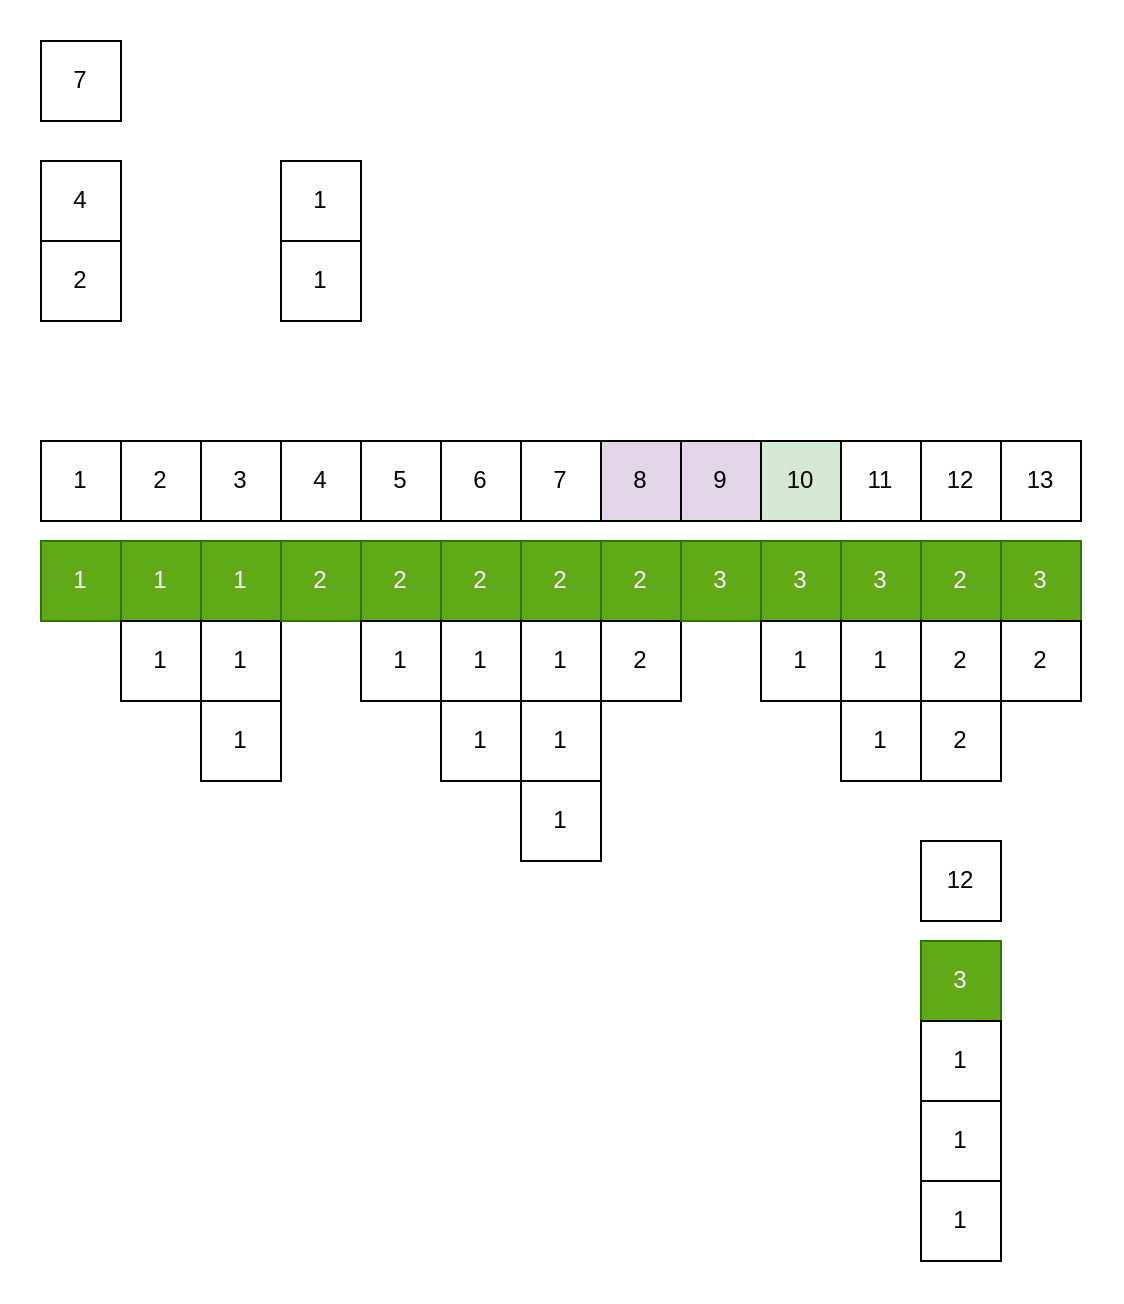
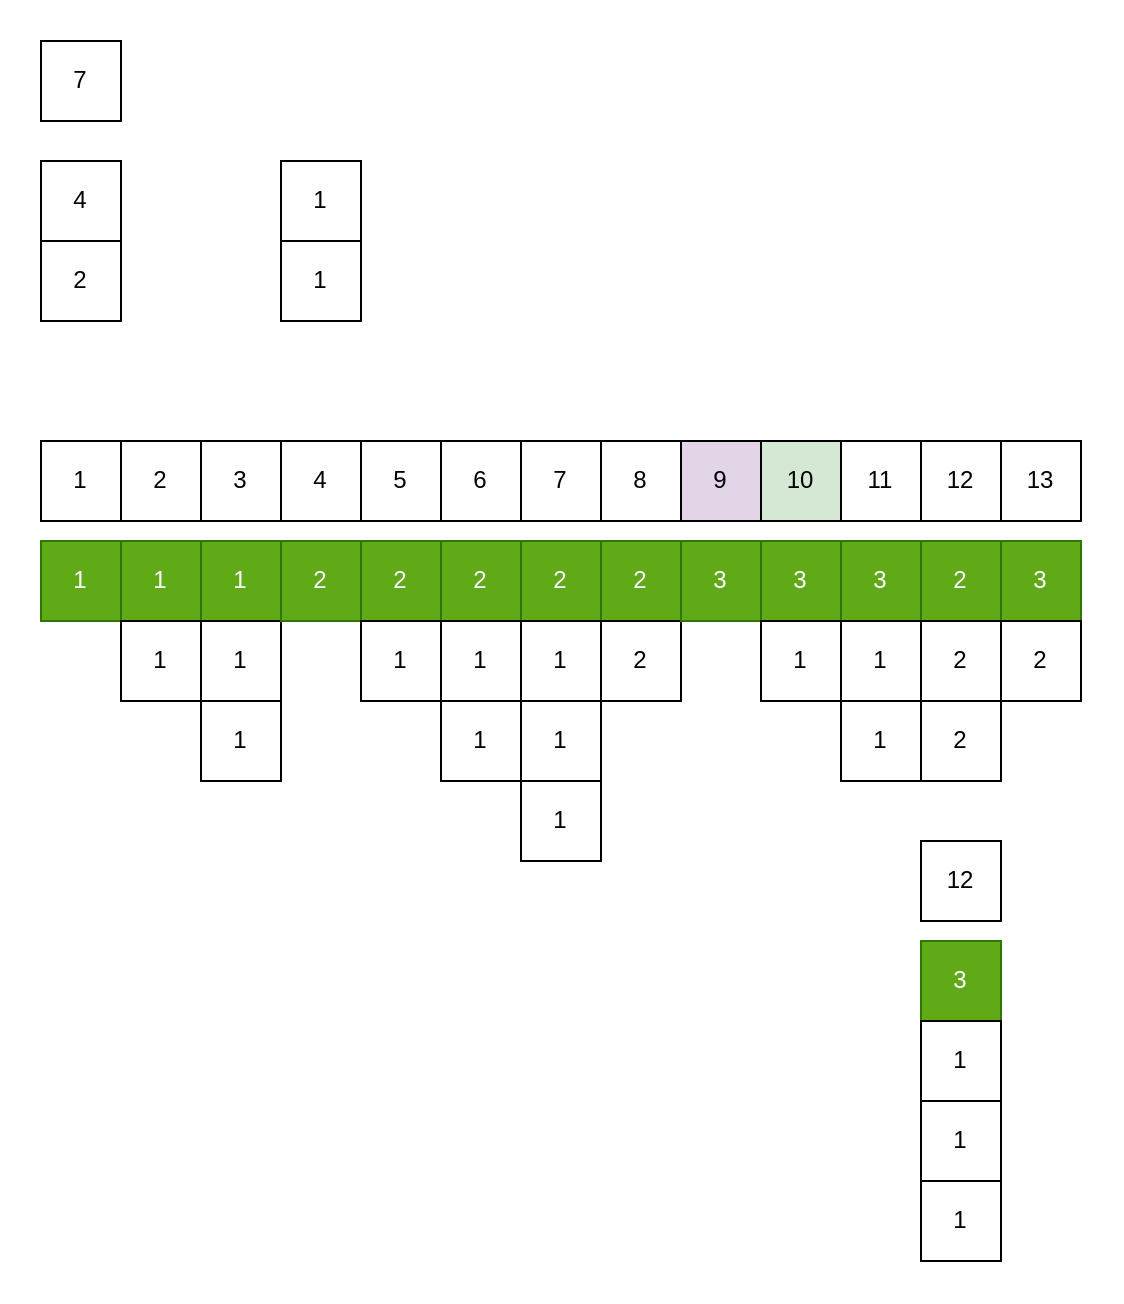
node "8": fillcolor #e1d5e7 -> #ffffff
